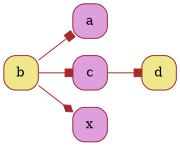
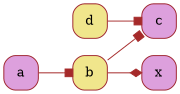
edge "b" -> "a": reversed
edge "c" -> "d": reversed
